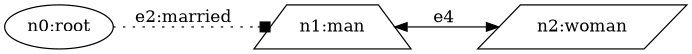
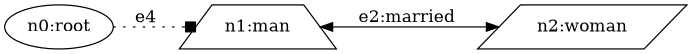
edge "n0:root" -> "n1:man": label "e2:married" -> "e4"
edge "n1:man" -- "n2:woman": label "e4" -> "e2:married"
